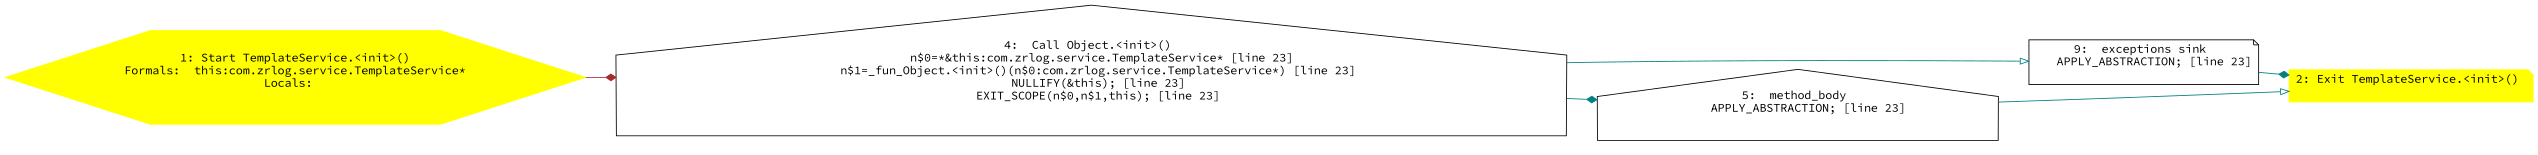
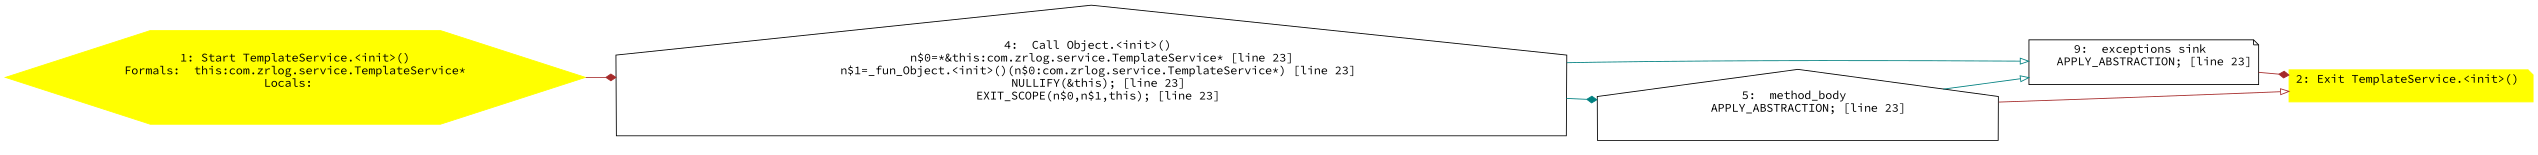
edge "9:  exceptions sink APPLY_ABSTRACTION; [line 23]" -> "2: Exit TemplateService.<init>()": color teal -> brown
edge "5:  method_body APPLY_ABSTRACTION; [line 23]" -> "9:  exceptions sink APPLY_ABSTRACTION; [line 23]": added
edge "5:  method_body APPLY_ABSTRACTION; [line 23]" -> "2: Exit TemplateService.<init>()": color teal -> brown
